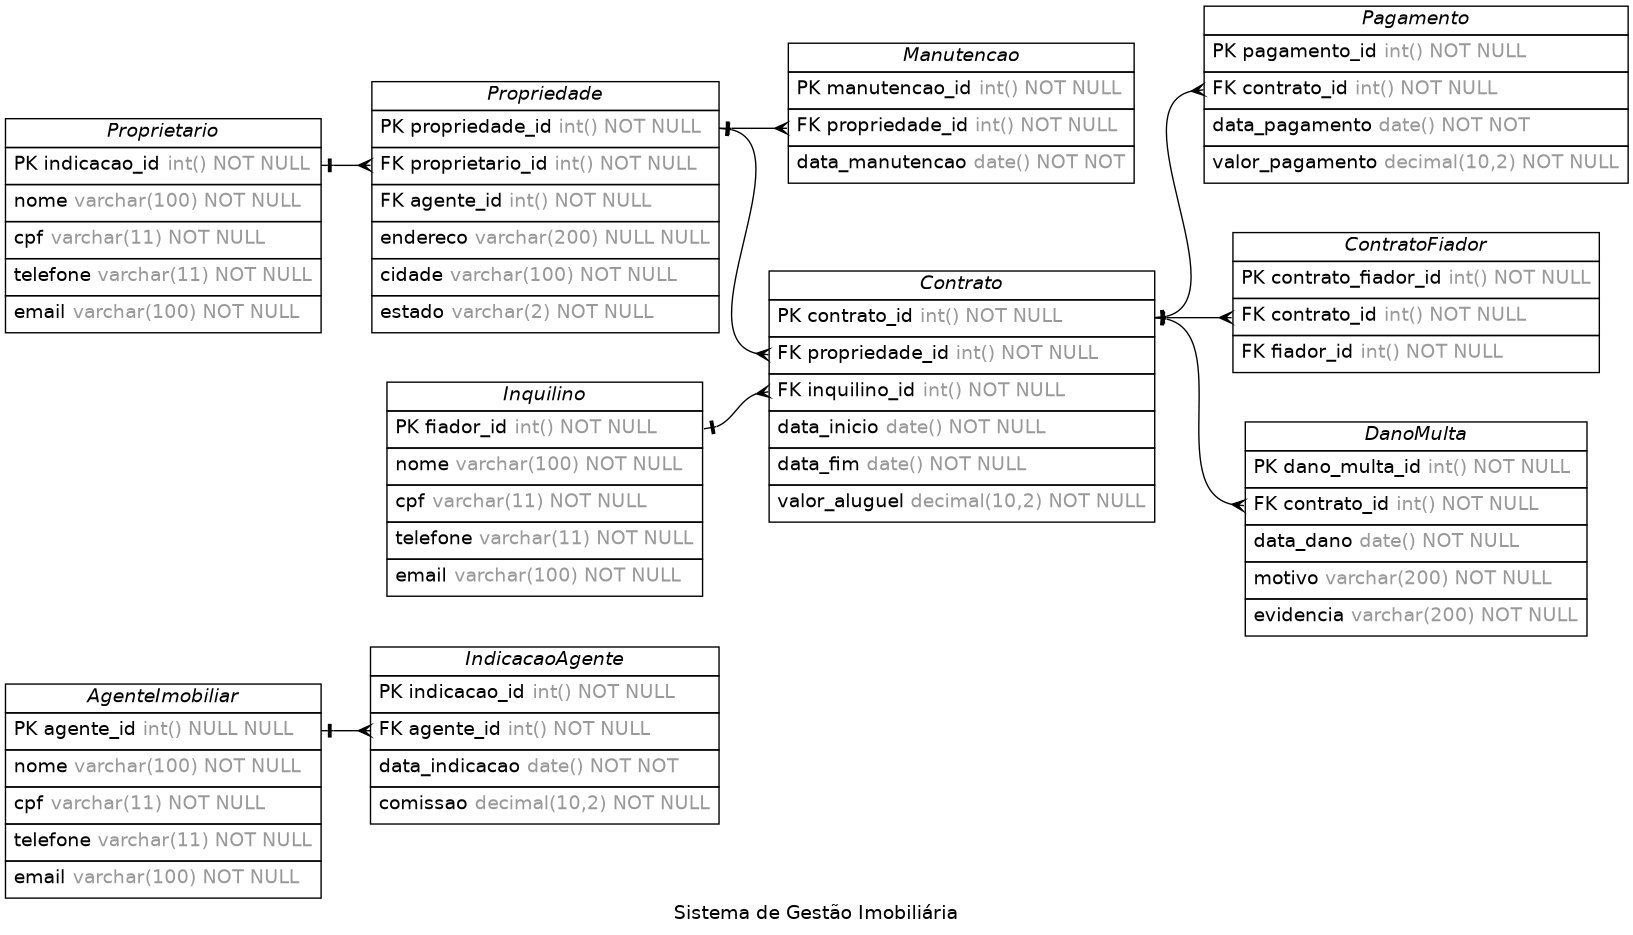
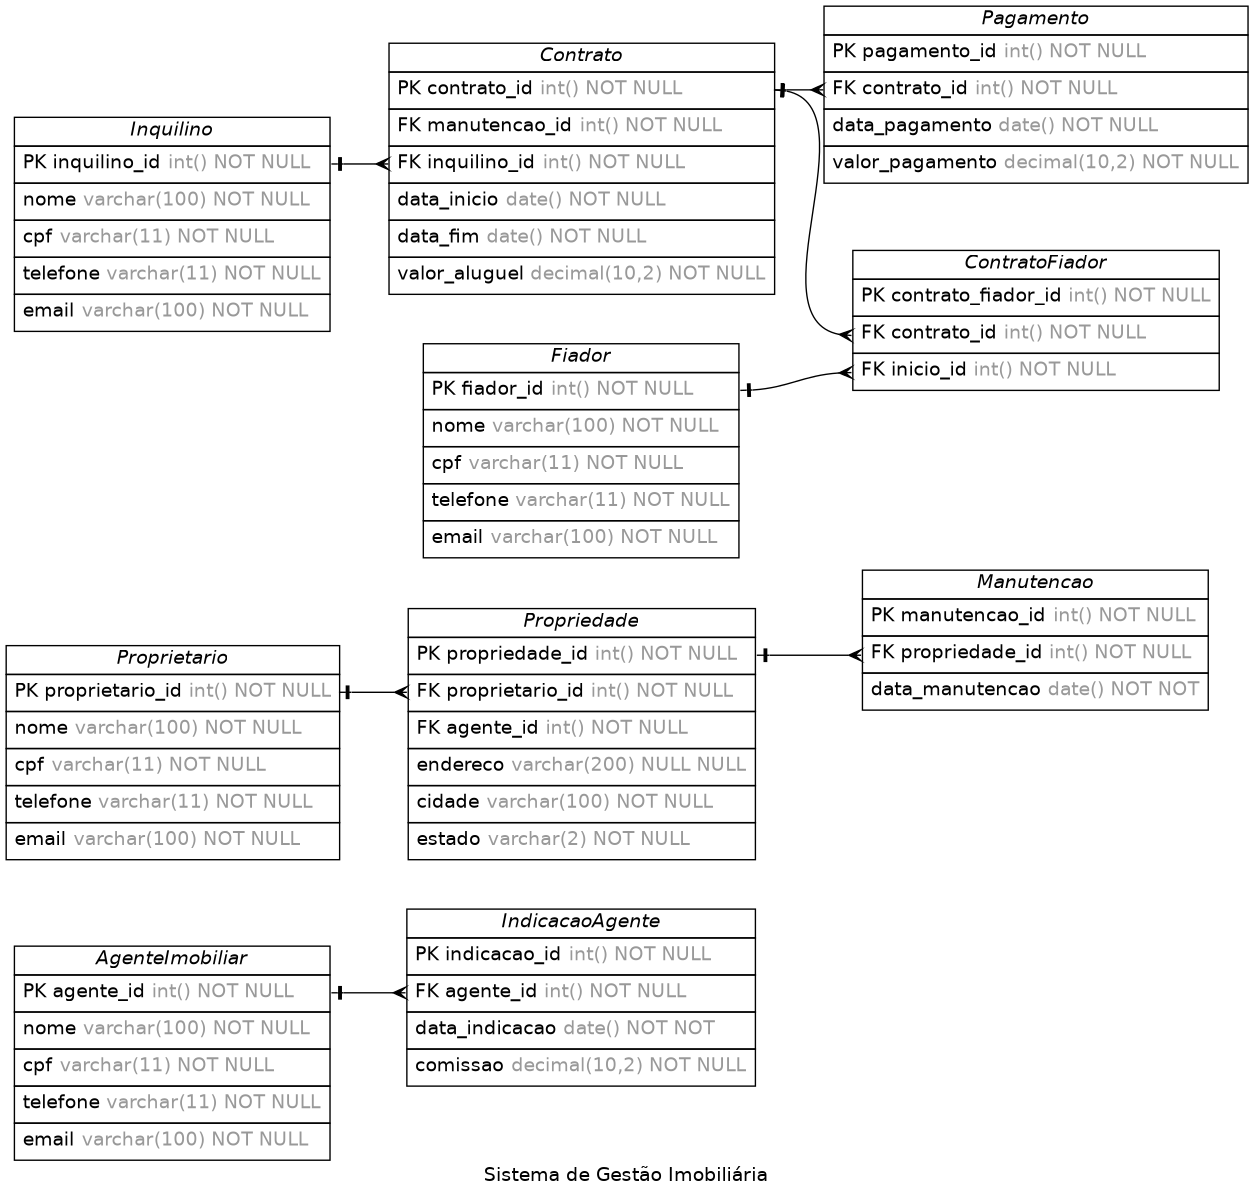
node "Pagamento": text "date() NOT NOT" -> "date() NOT NULL"
node "Proprietario": text "PK indicacao_id" -> "PK proprietario_id"
edge "Propriedade" -- "Contrato": removed
node "ContratoFiador": text "FK fiador_id" -> "FK inicio_id"
node "Contrato": text "FK propriedade_id" -> "FK manutencao_id"
node "Inquilino": text "PK fiador_id" -> "PK inquilino_id"
node "Fiador": added
node "DanoMulta": removed
node "AgenteImobiliar": text "int() NULL NULL" -> "int() NOT NULL"
